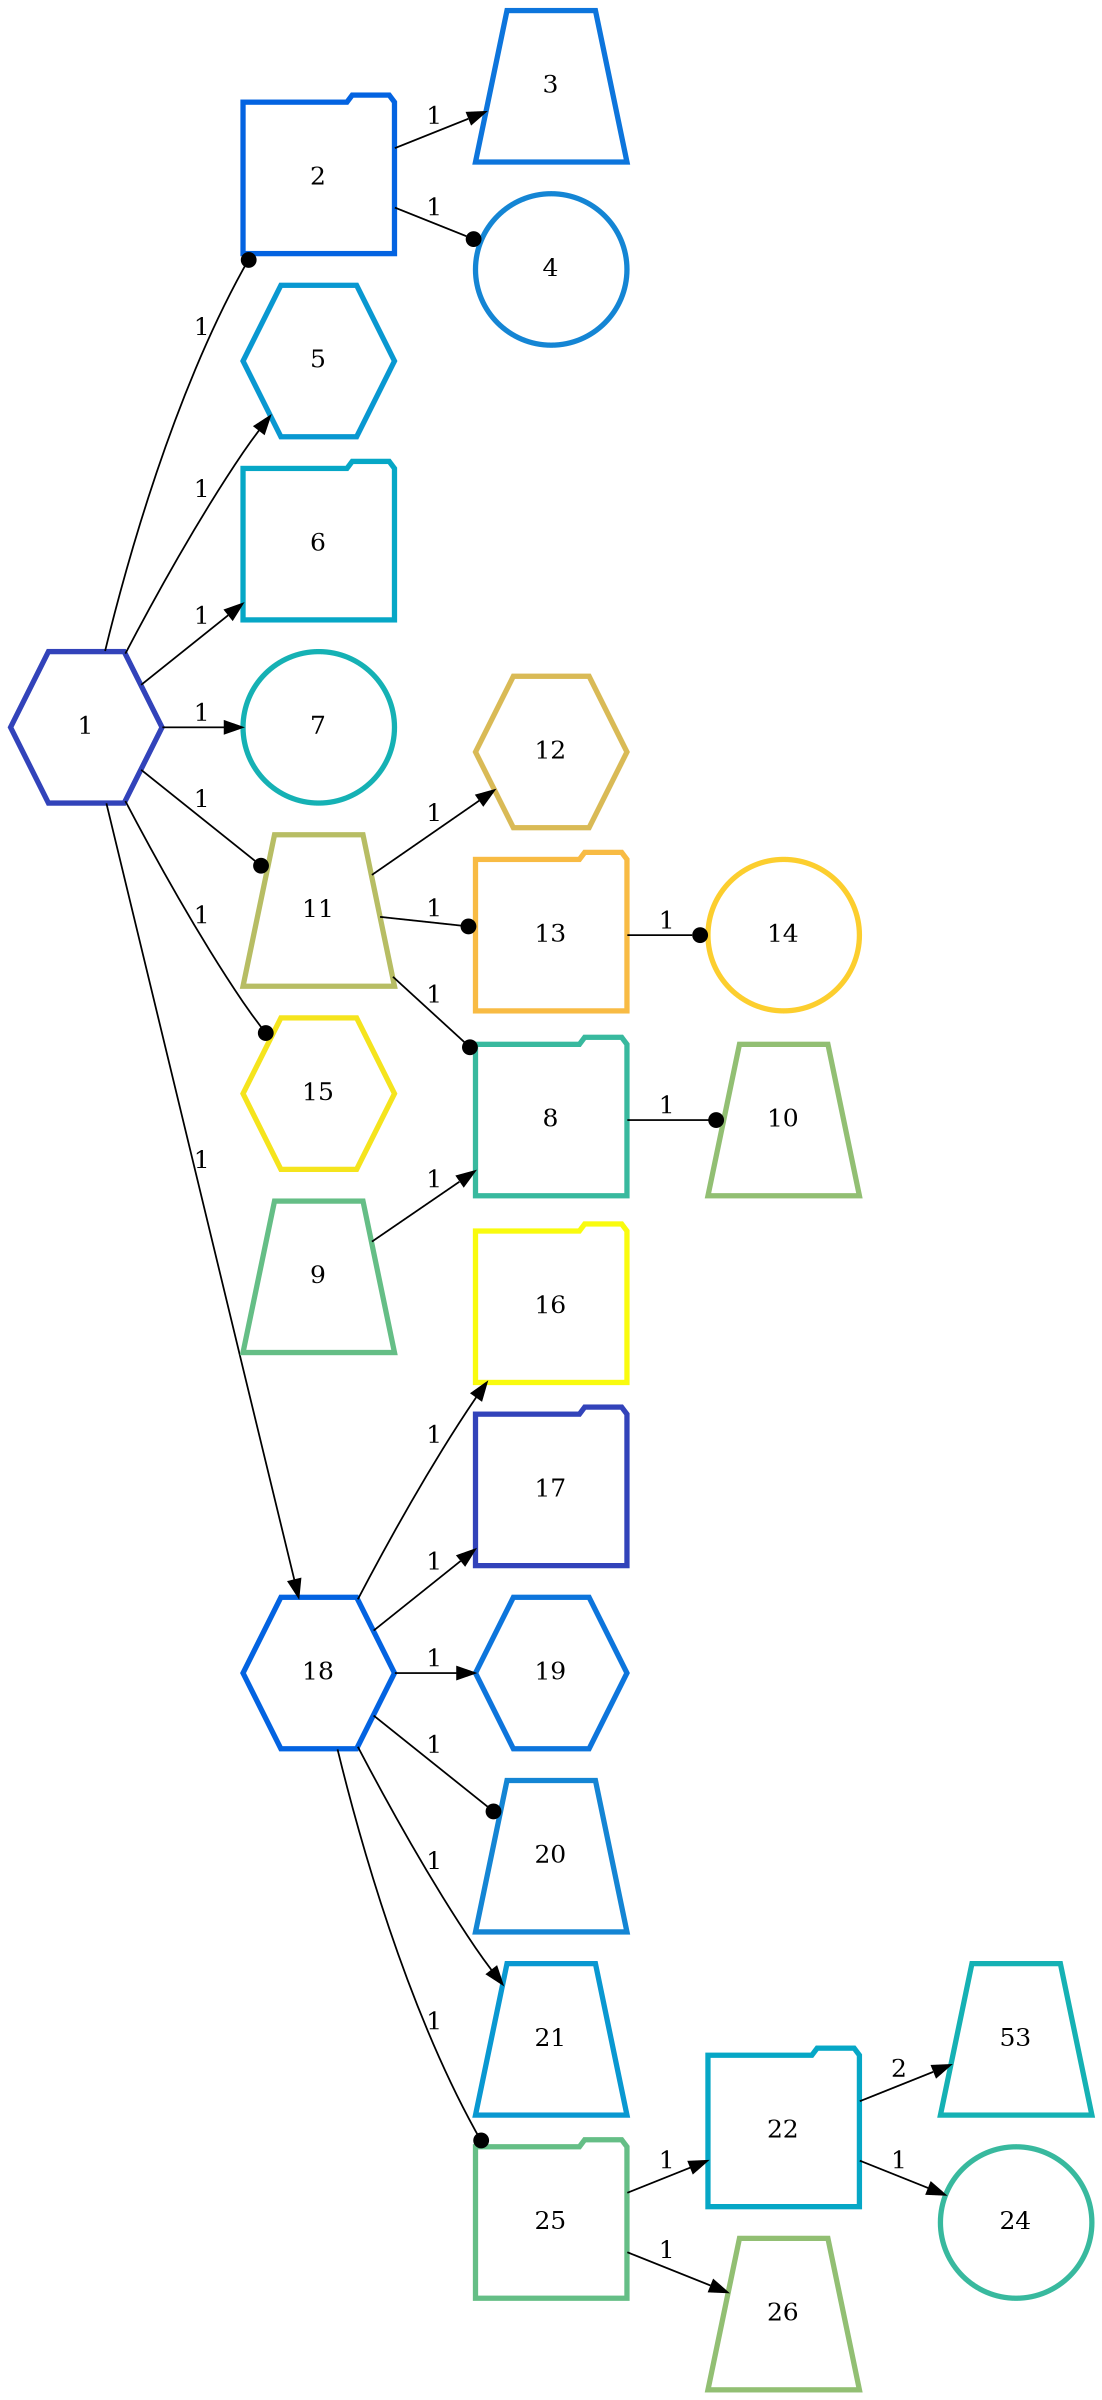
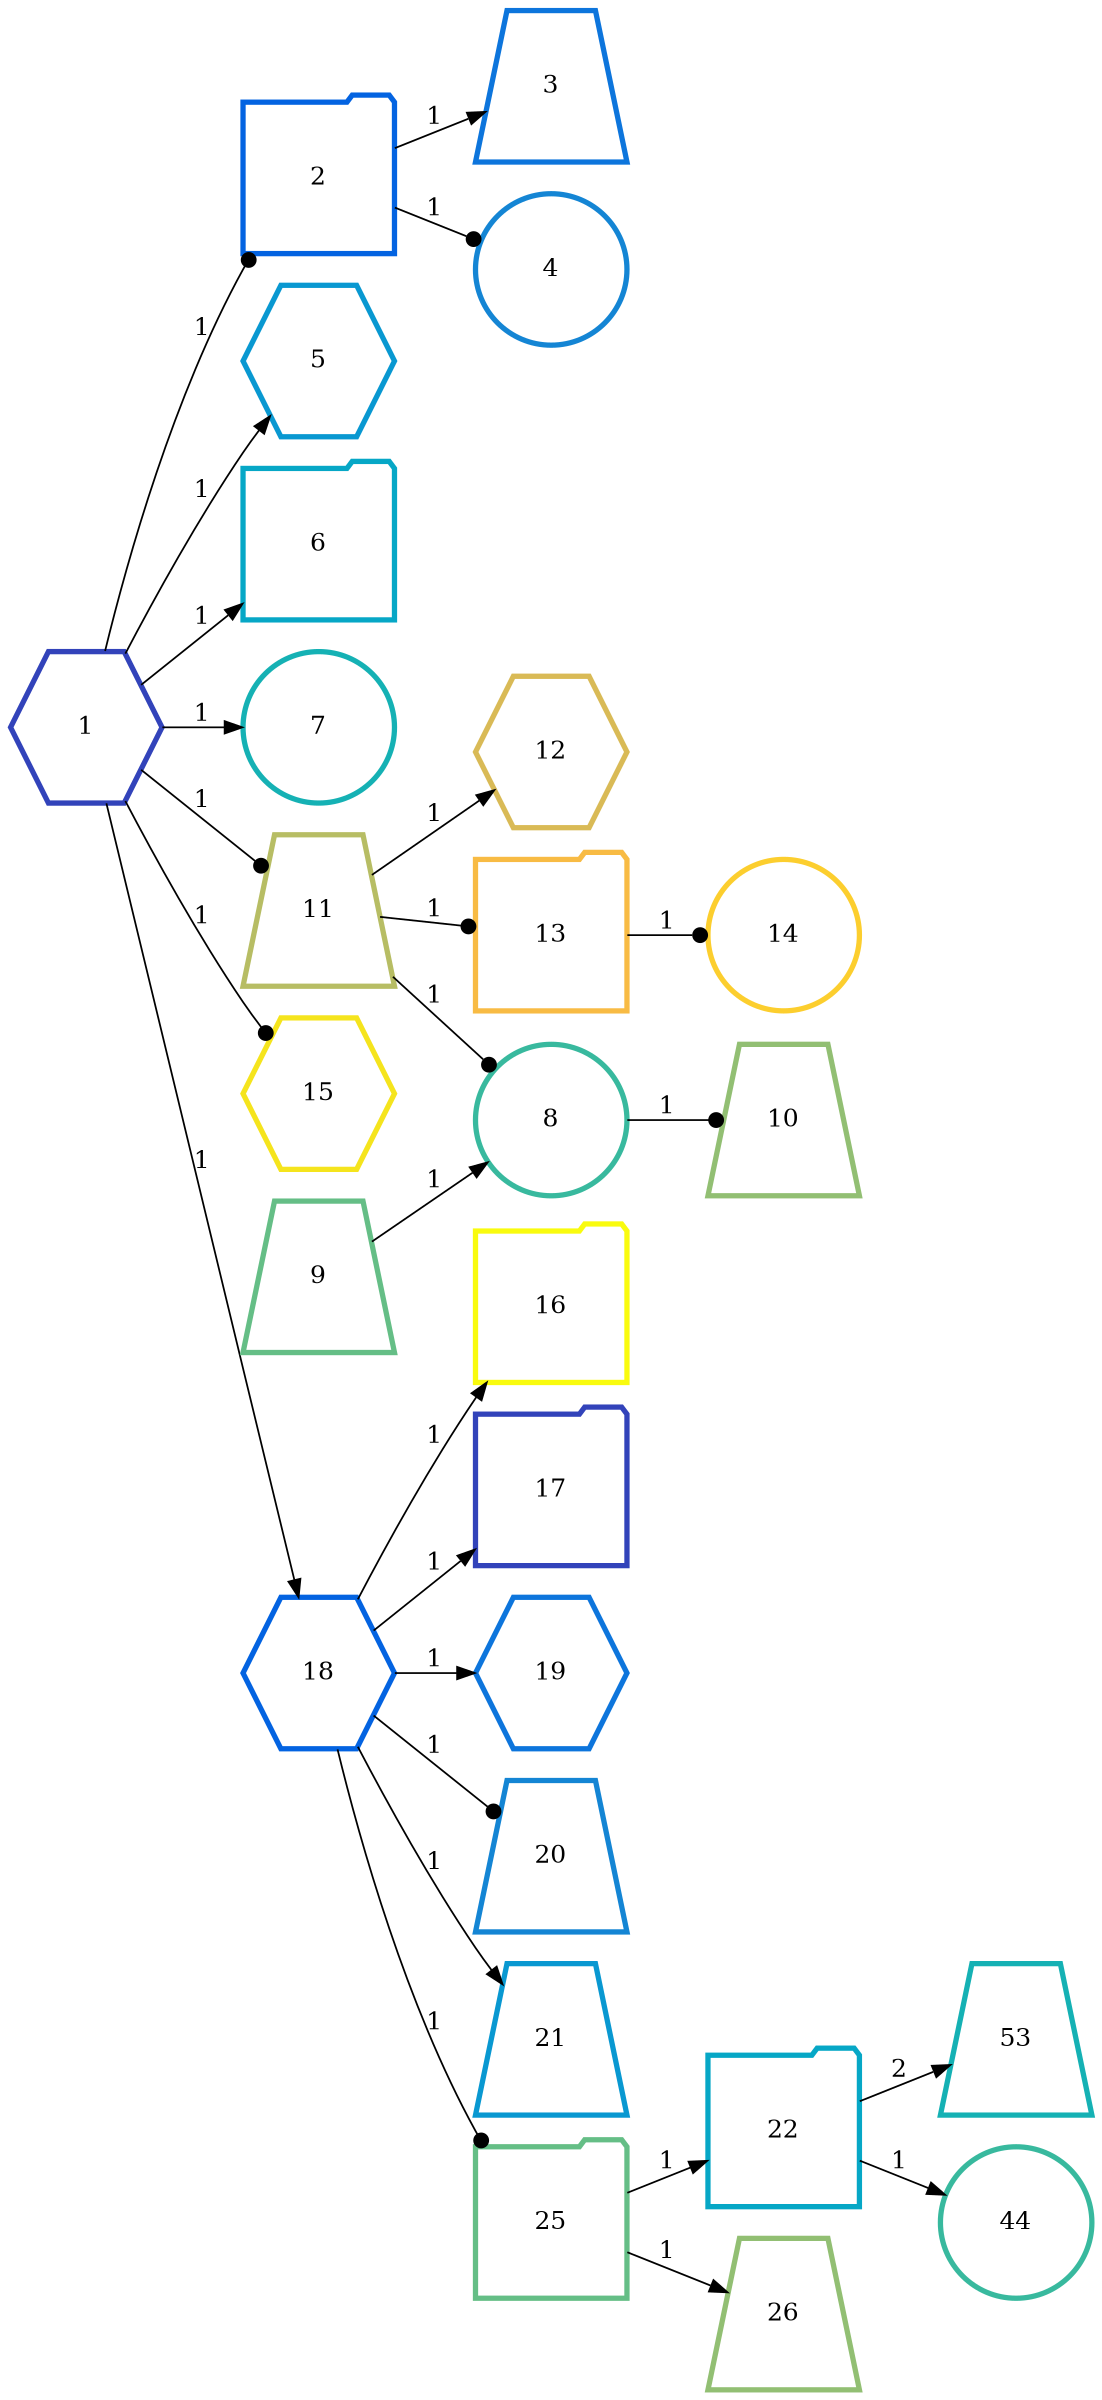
node "8": shape folder -> ellipse
node "24": label "24" -> "44"
